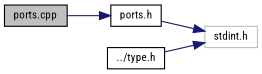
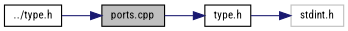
node "ports.h": label "ports.h" -> "type.h"
edge "../type.h" -> "stdint.h": now "../type.h" -> "ports.cpp"
